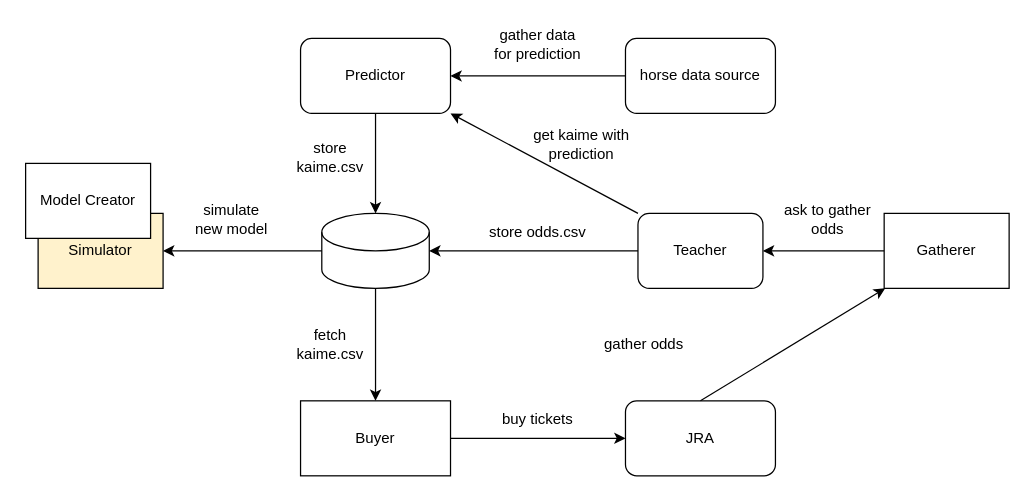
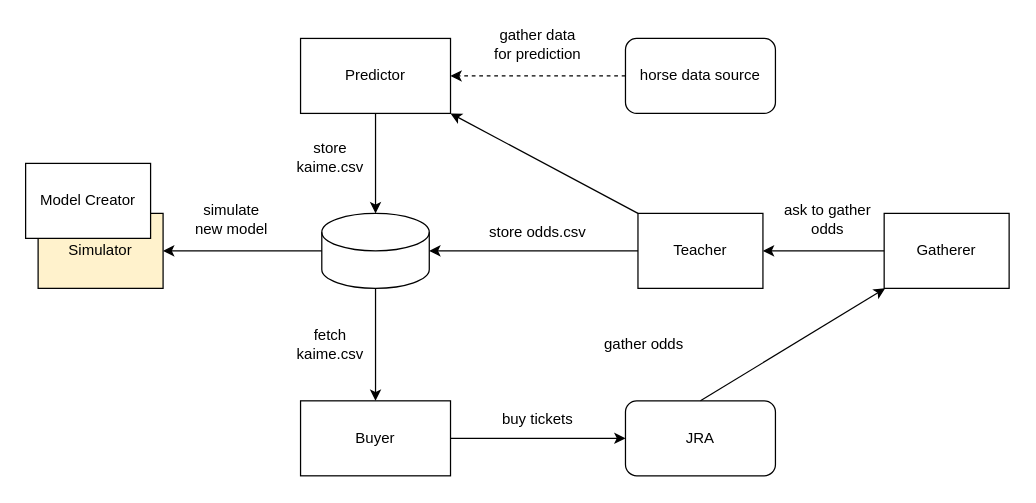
node "Predictor": shape rounded rectangle -> rectangle
edge "horse data source" -> "Predictor": style solid -> dashed
node "get kaime with prediction": removed
node "Teacher": shape rounded rectangle -> rectangle
